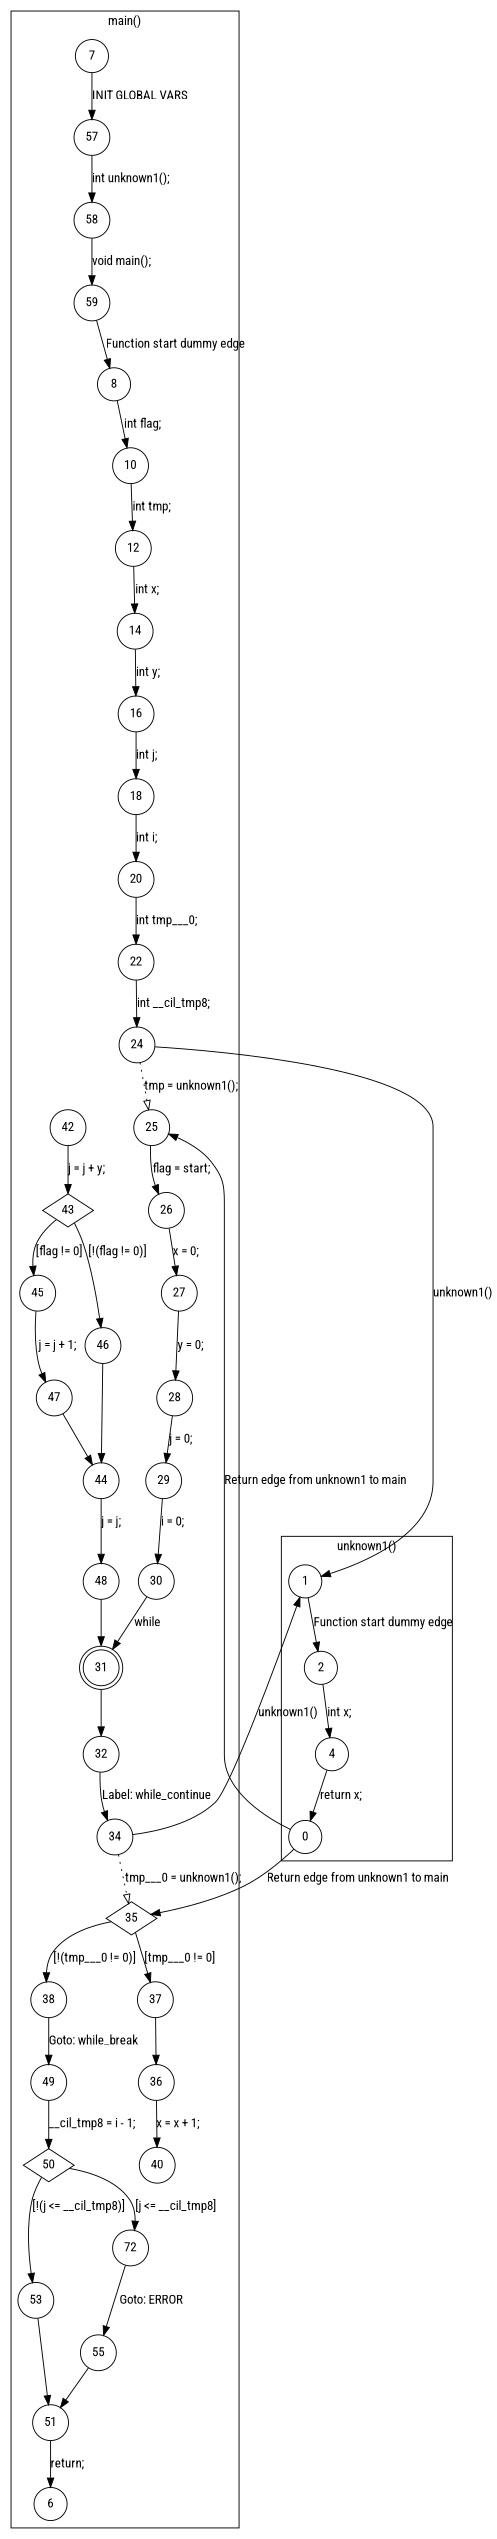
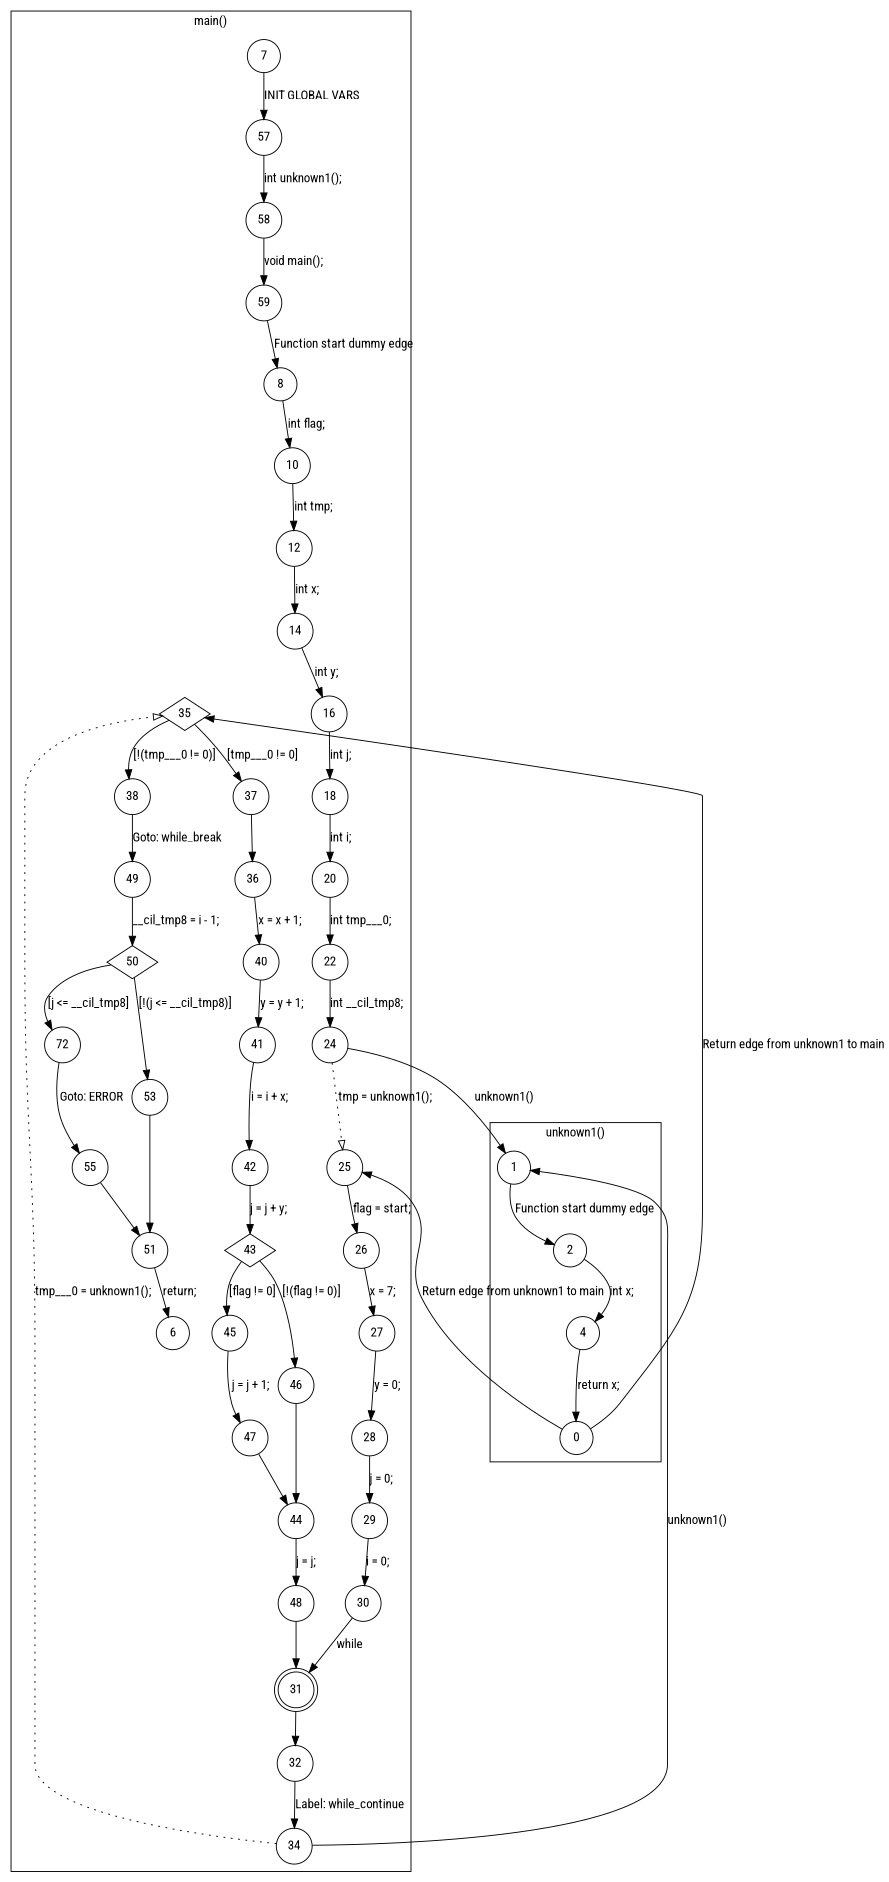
node "41": added
edge "26" -> "27": label "x = 0;" -> "x = 7;"
